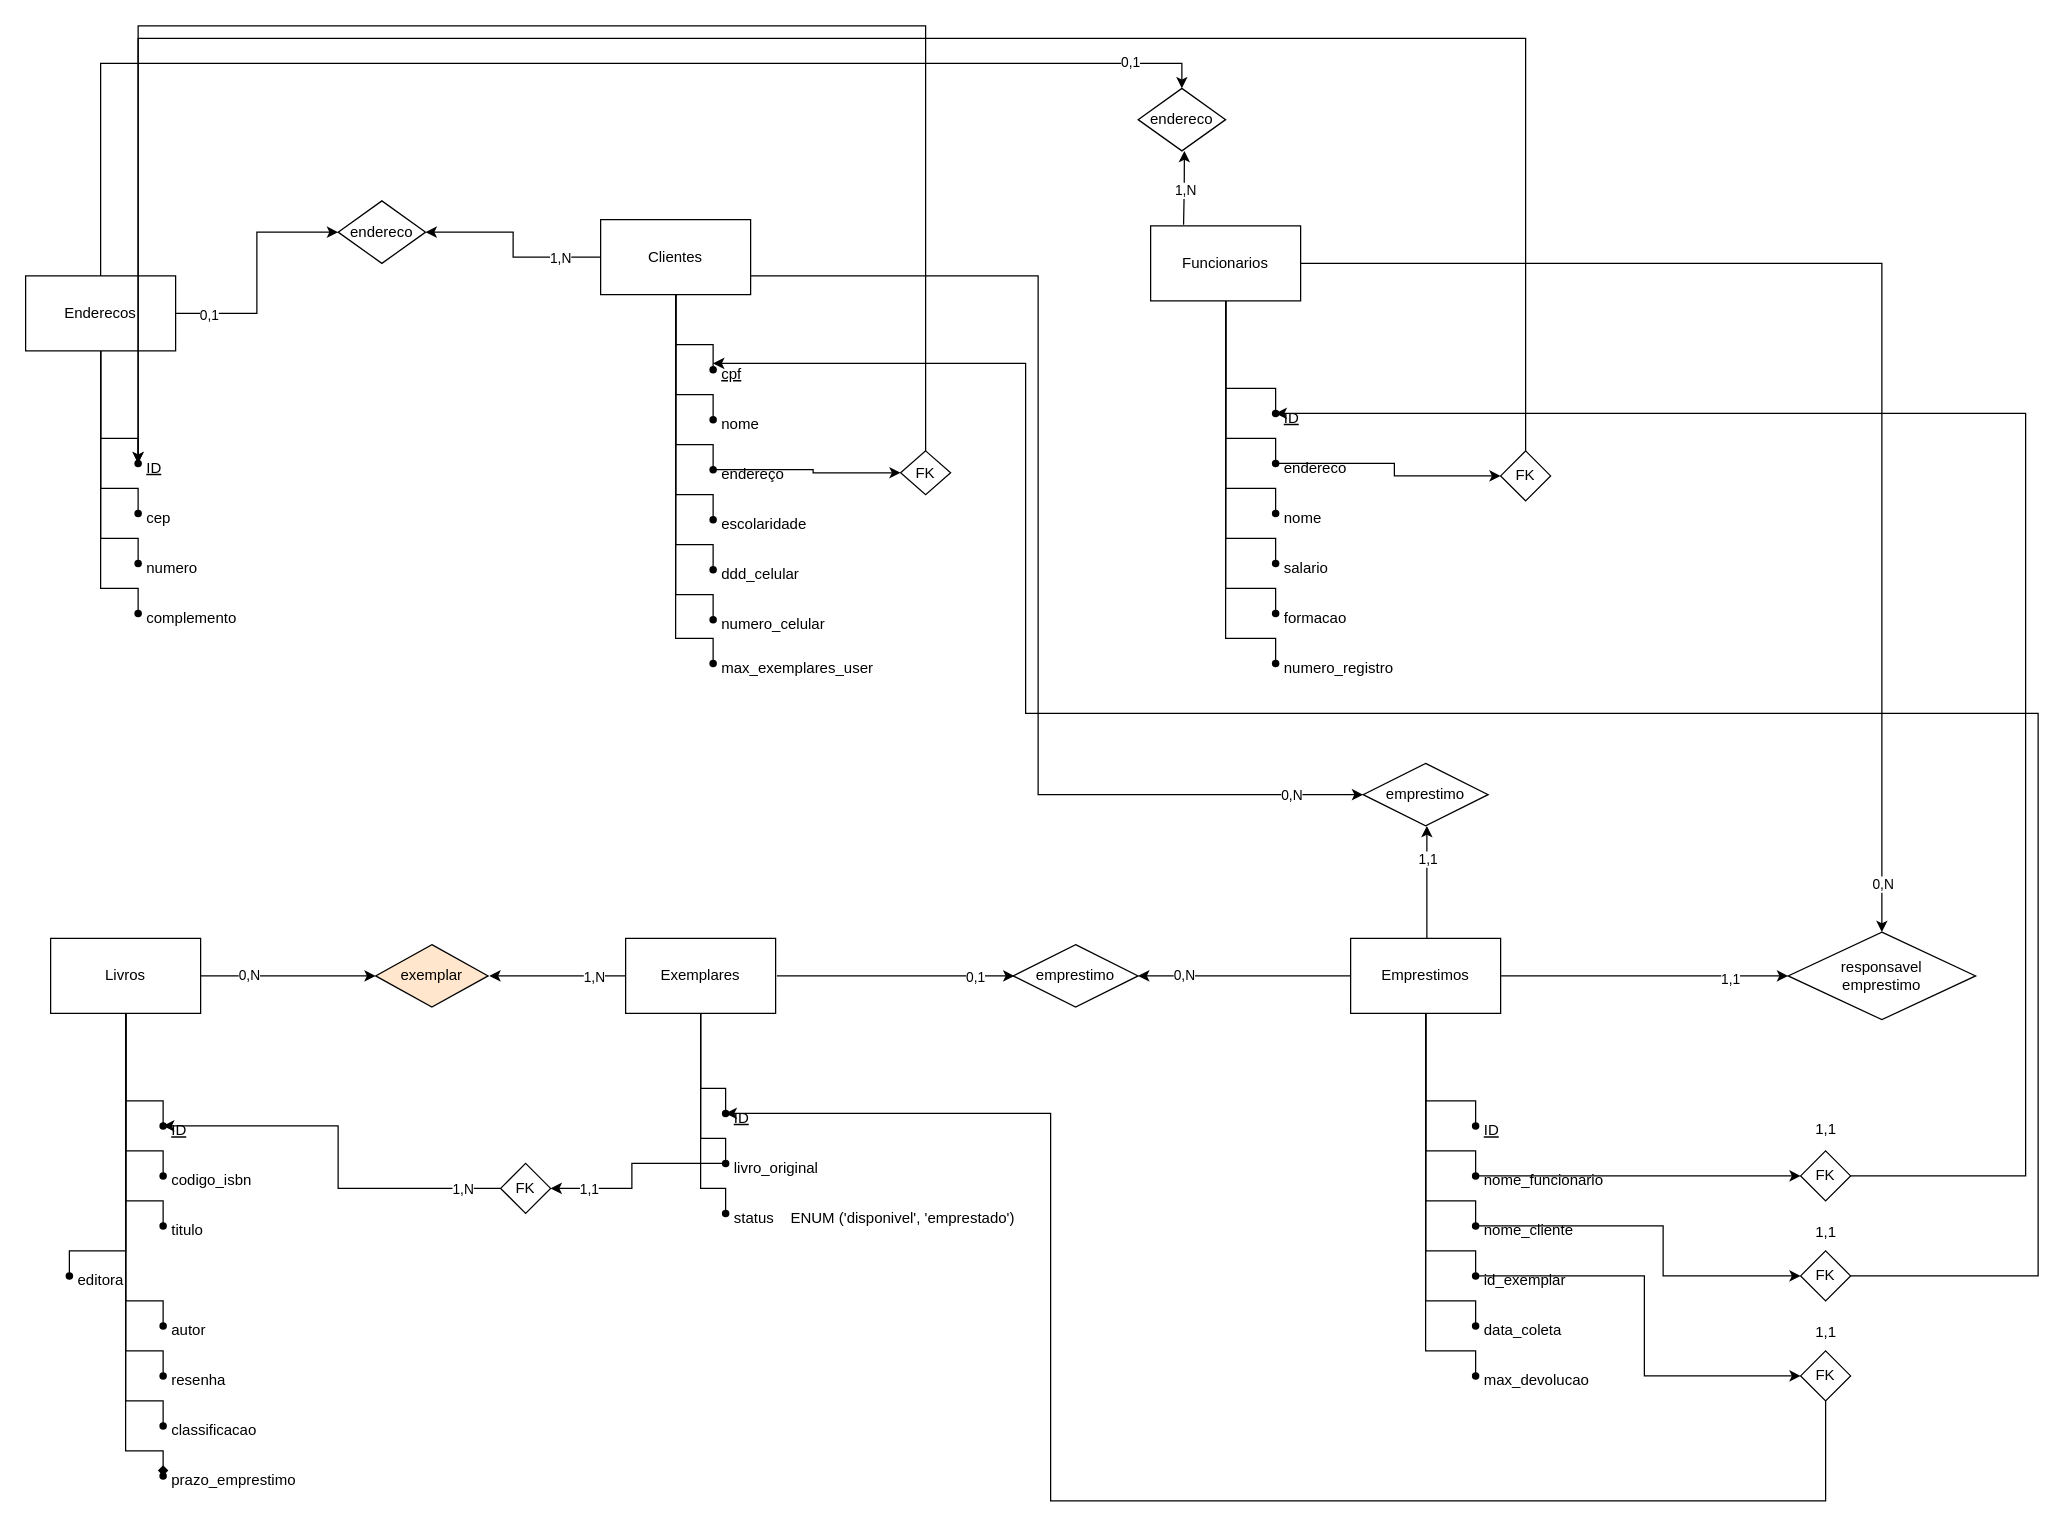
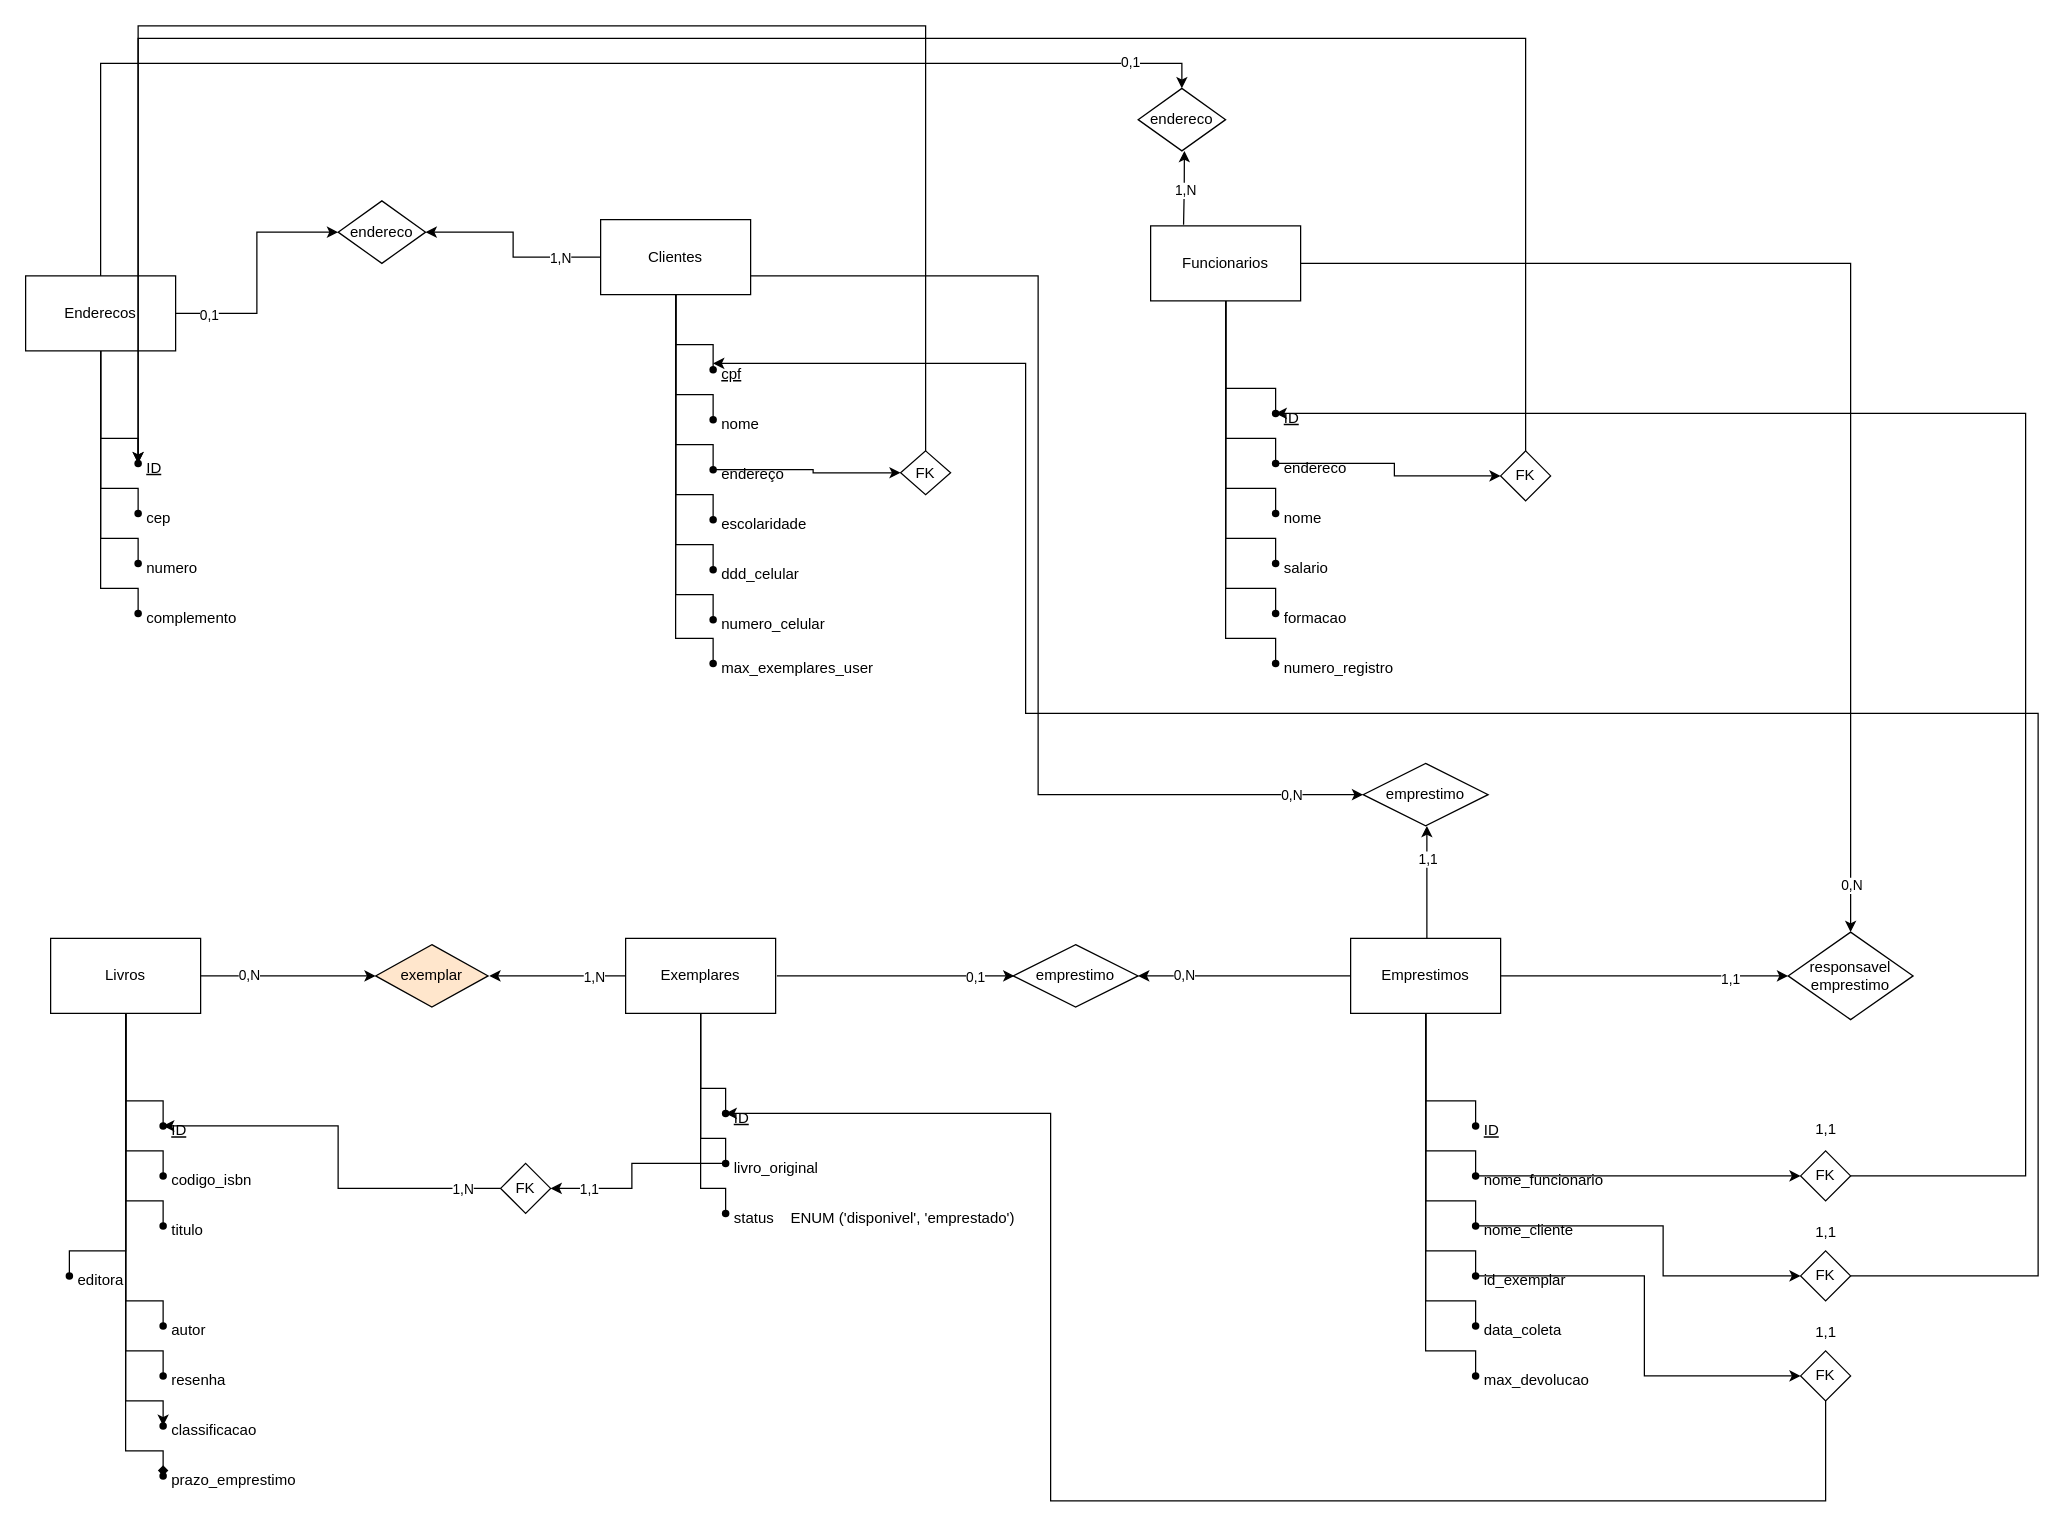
node "responsavel emprestimo": size 188x88 -> 125x88
edge "Livros" -- "classificacao": arrowhead none -> classic
